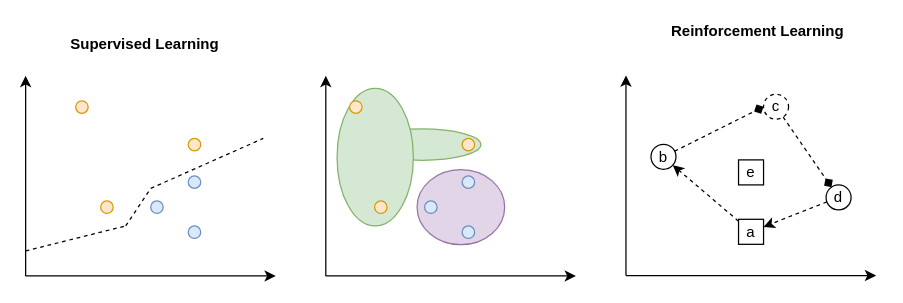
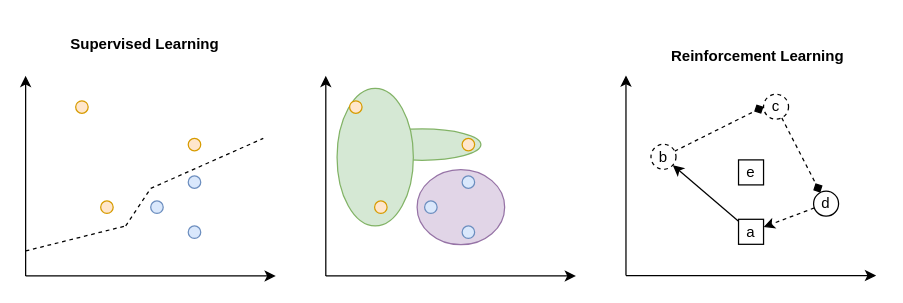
node "Reinforcement Learning": moved (757, 32) -> (757, 57)
node "b": style solid -> dashed
edge "a" -> "b": style dashed -> solid
node "d": moved (838, 197) -> (826, 203)
